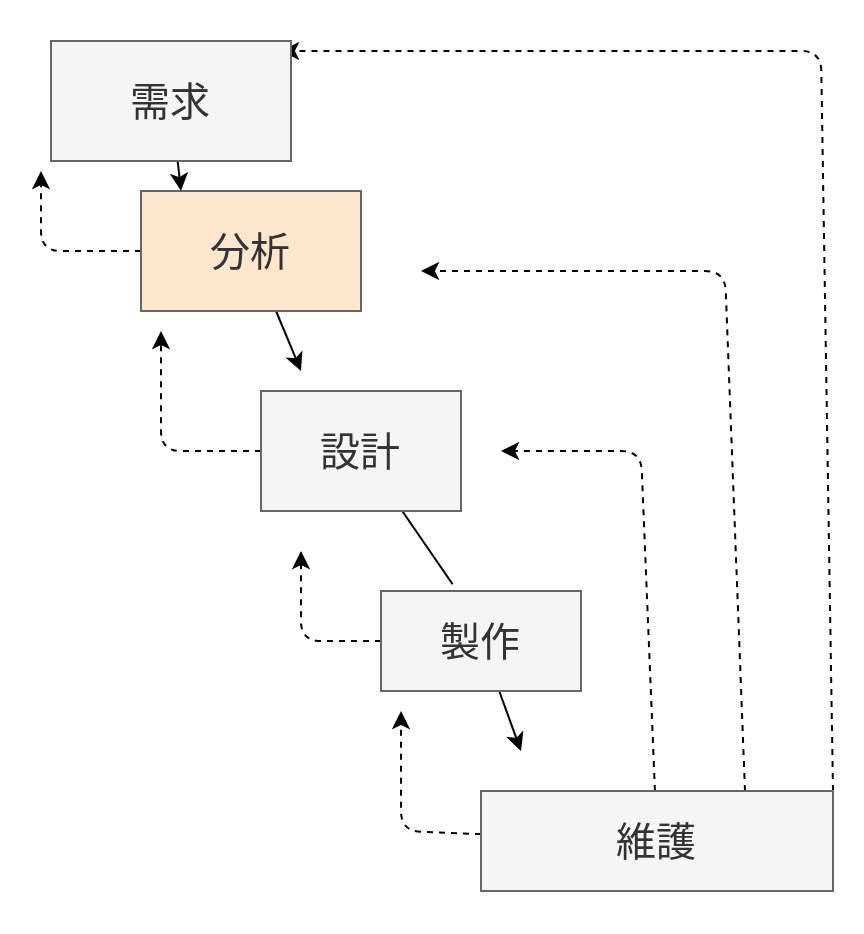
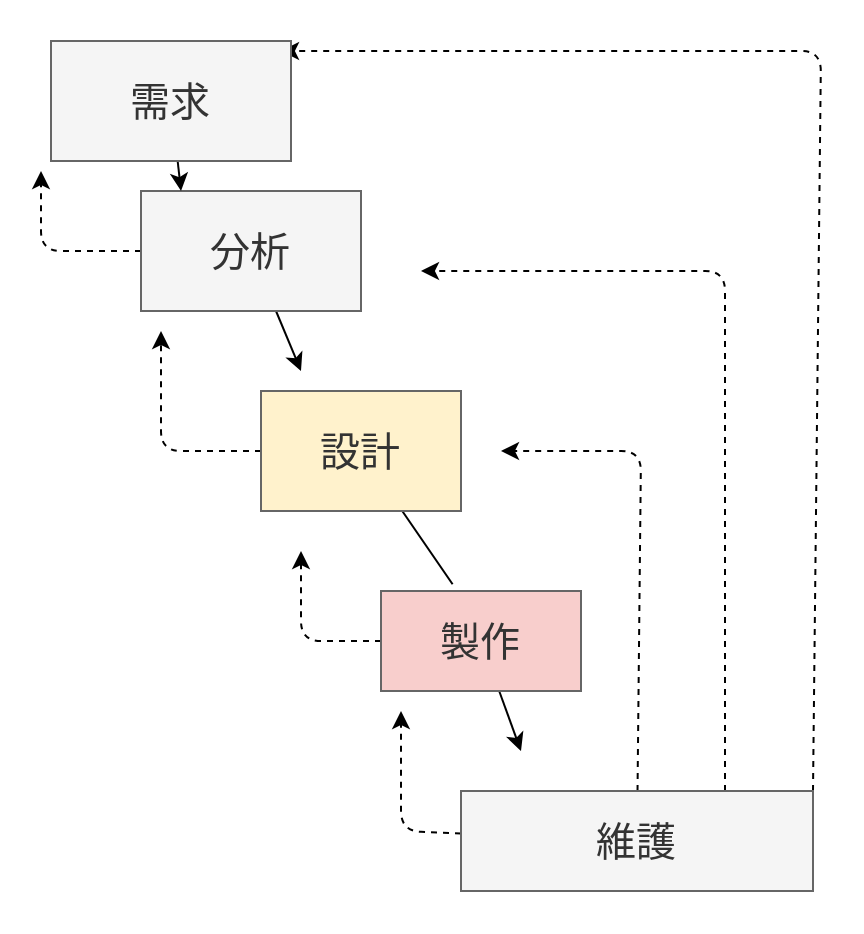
node "分析": fillcolor #ffe6cc -> #f5f5f5
node "設計": fillcolor #f5f5f5 -> #fff2cc
node "製作": fillcolor #f5f5f5 -> #f8cecc
node "維護": moved (657, 841) -> (637, 841)
